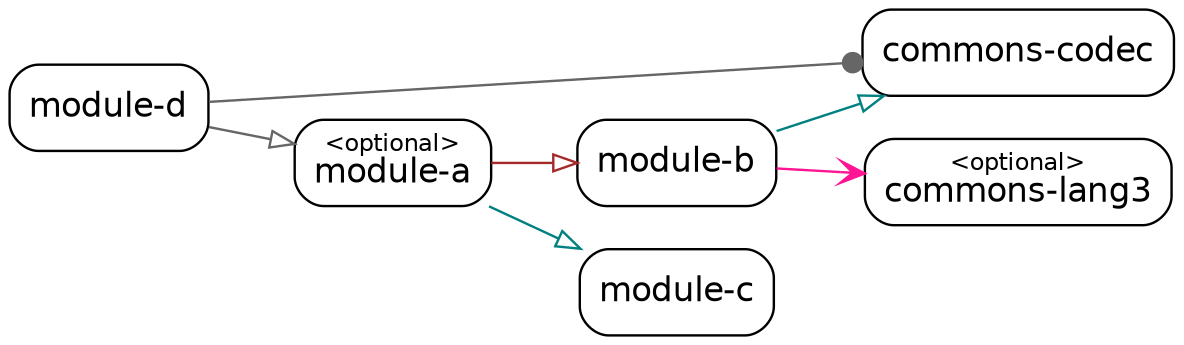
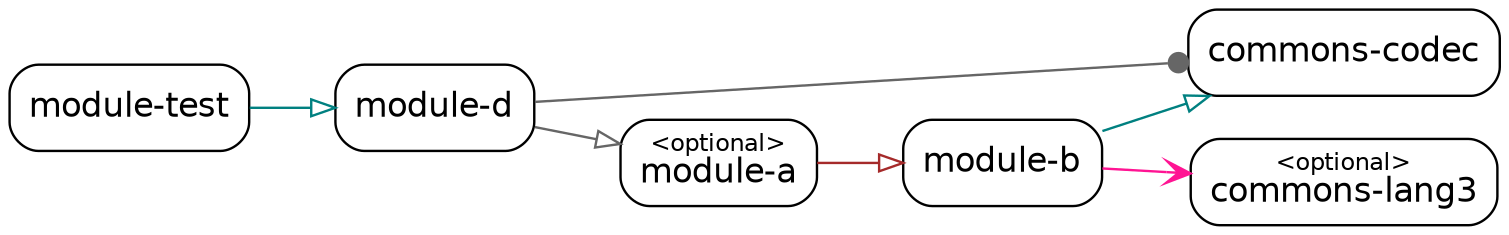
node "module-test": added
node "module-c": removed
